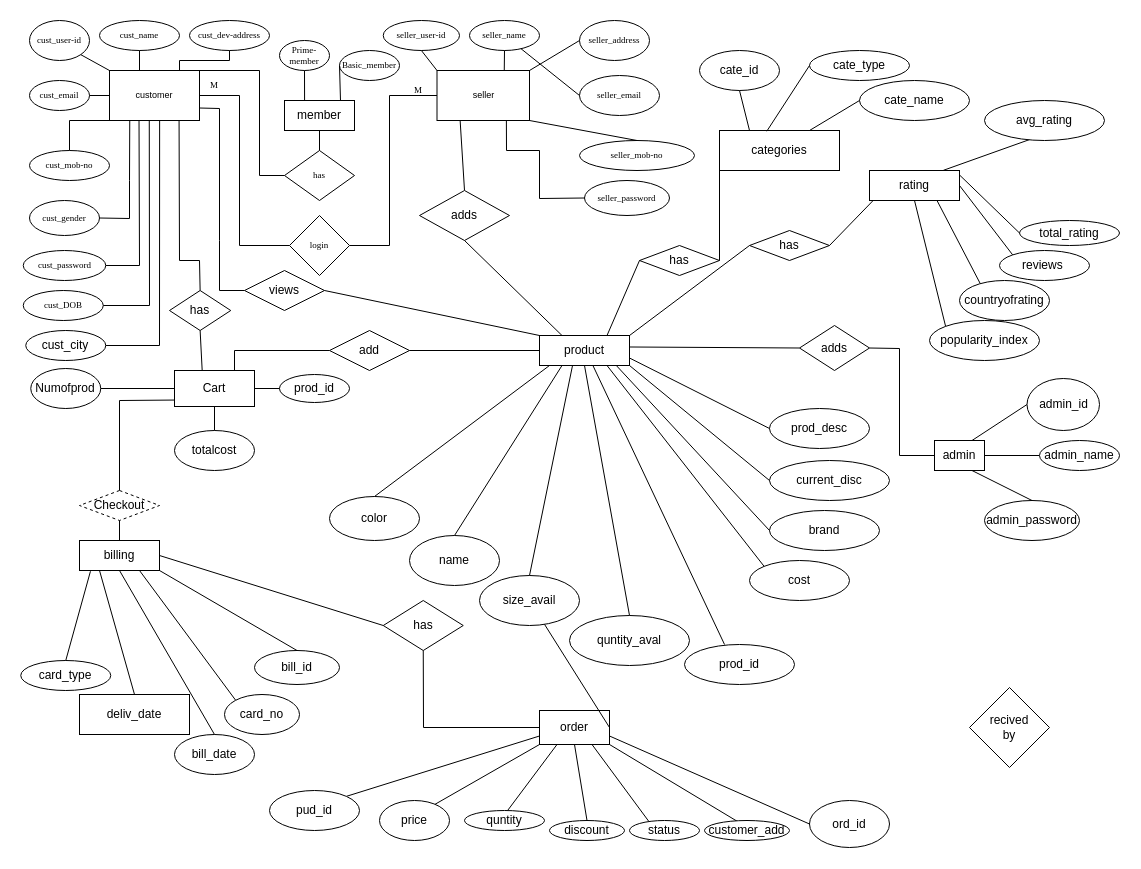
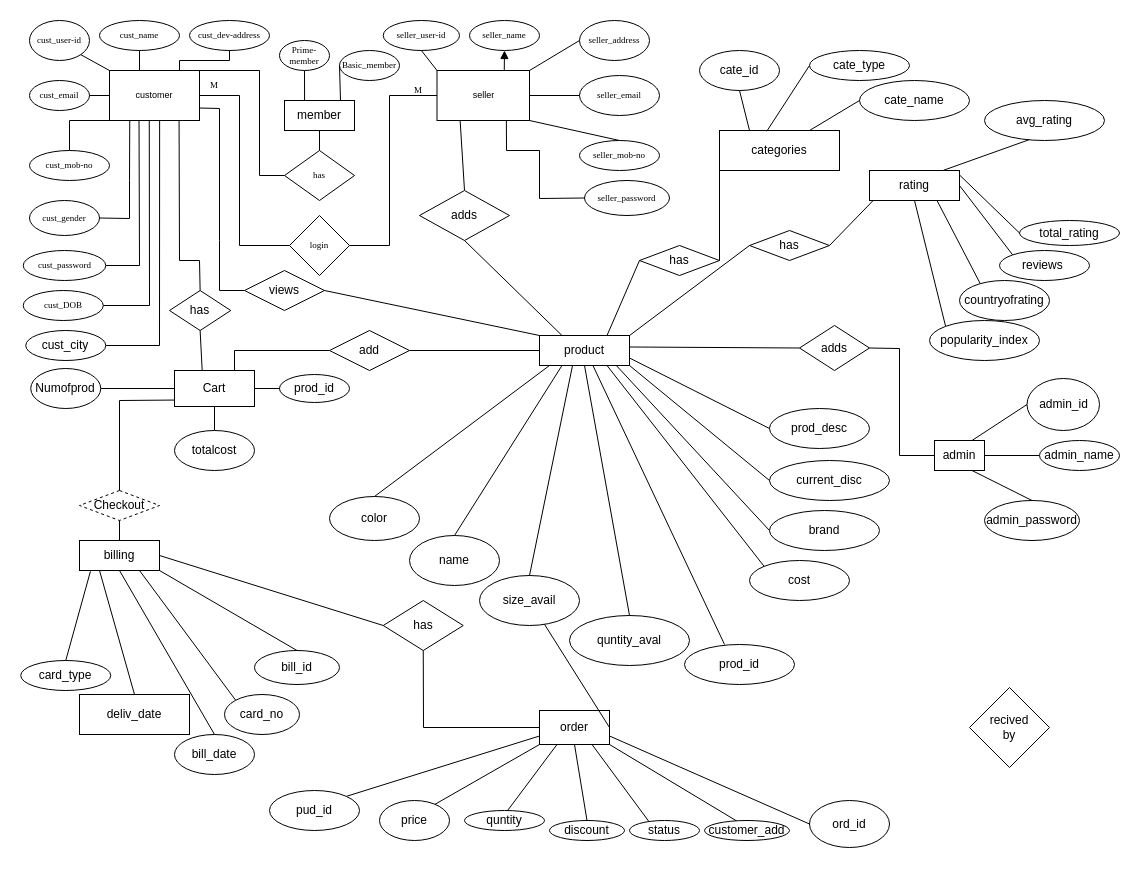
edge "seller_name" -- "seller": arrowhead none -> block
edge "seller_name" -- "seller_email": now "seller" -- "seller_email"
node "seller_mob-no": size 115x30 -> 80x30
